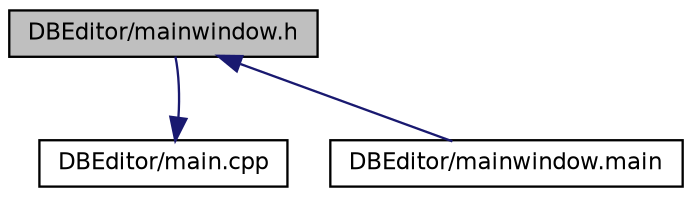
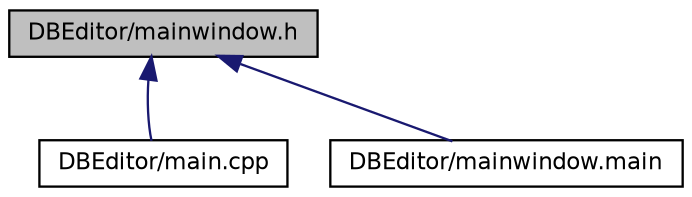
edge "DBEditor/mainwindow.h" -> "DBEditor/main.cpp": reversed
